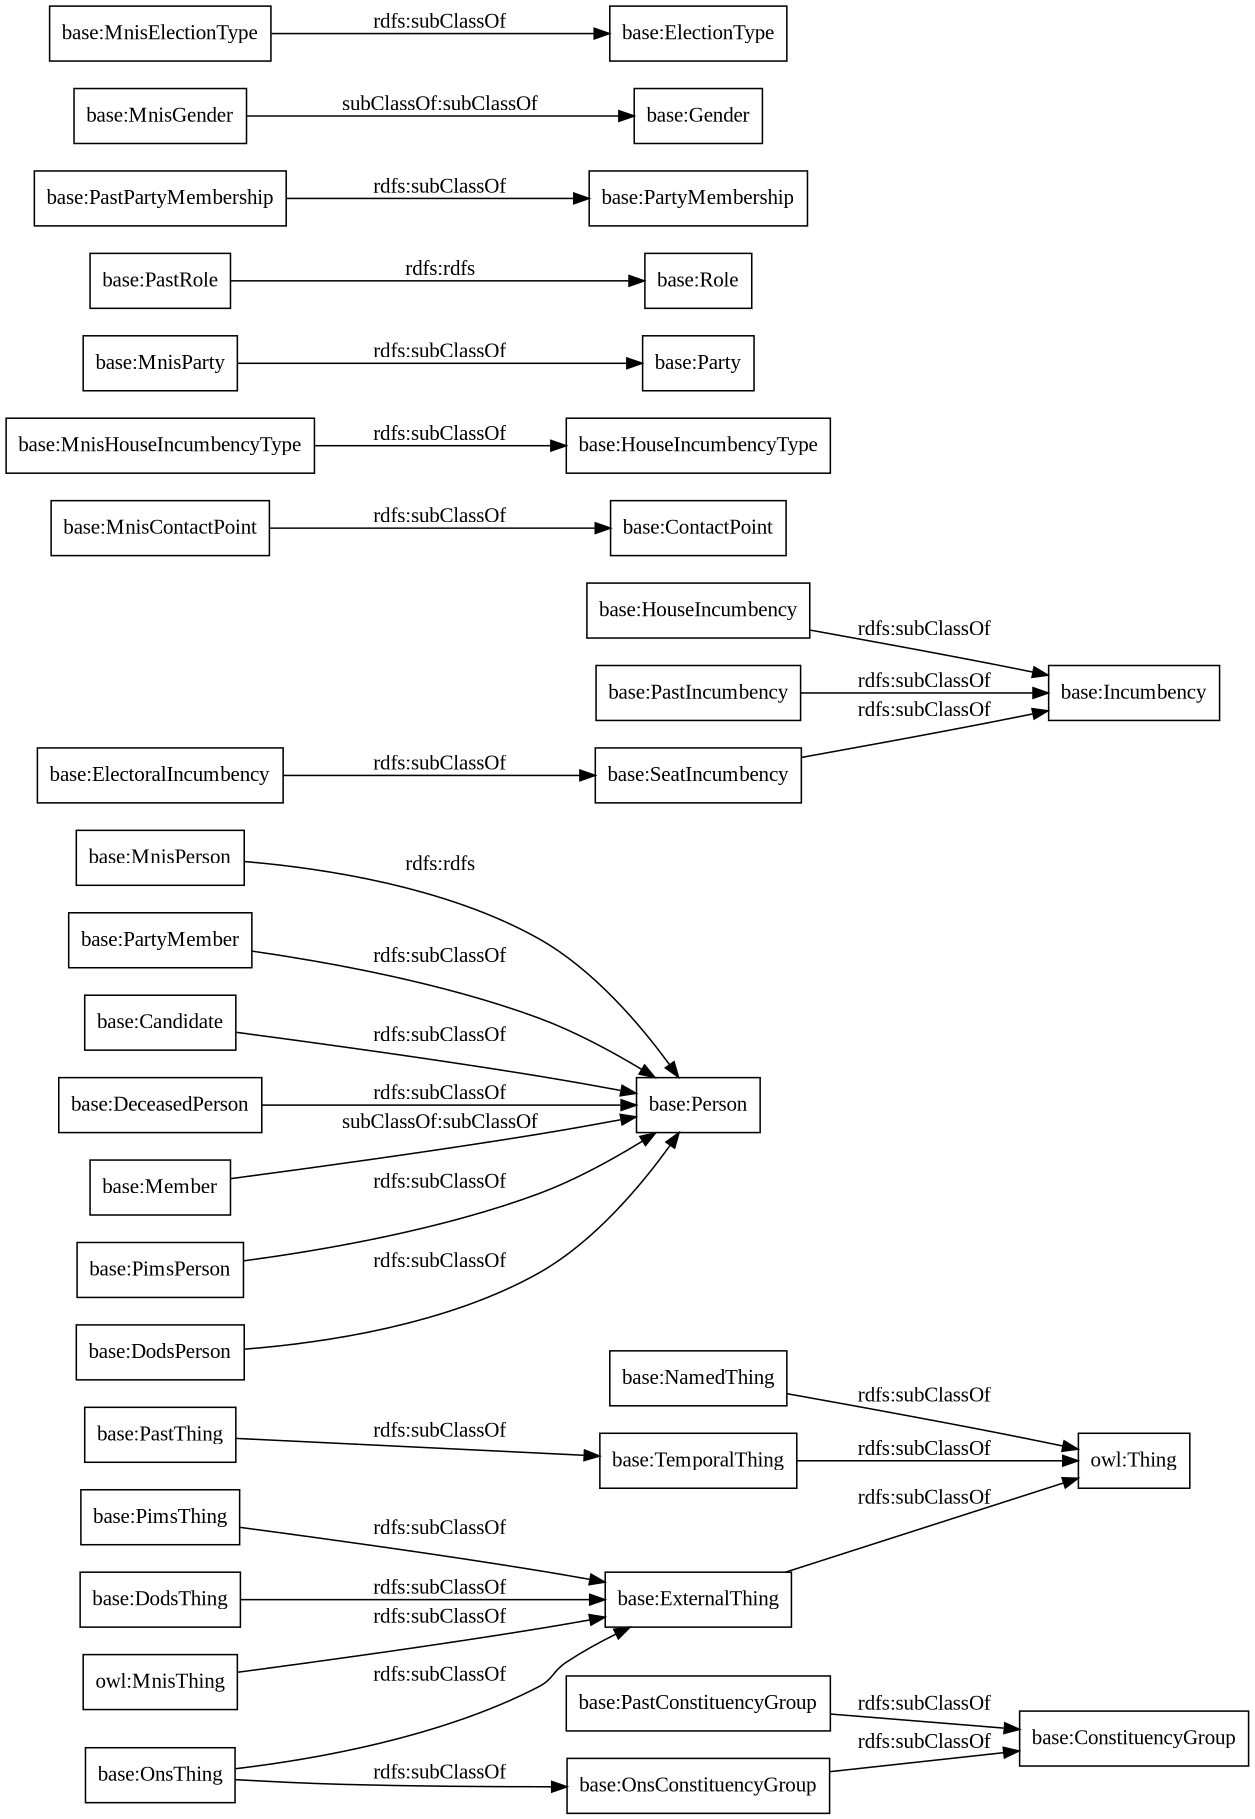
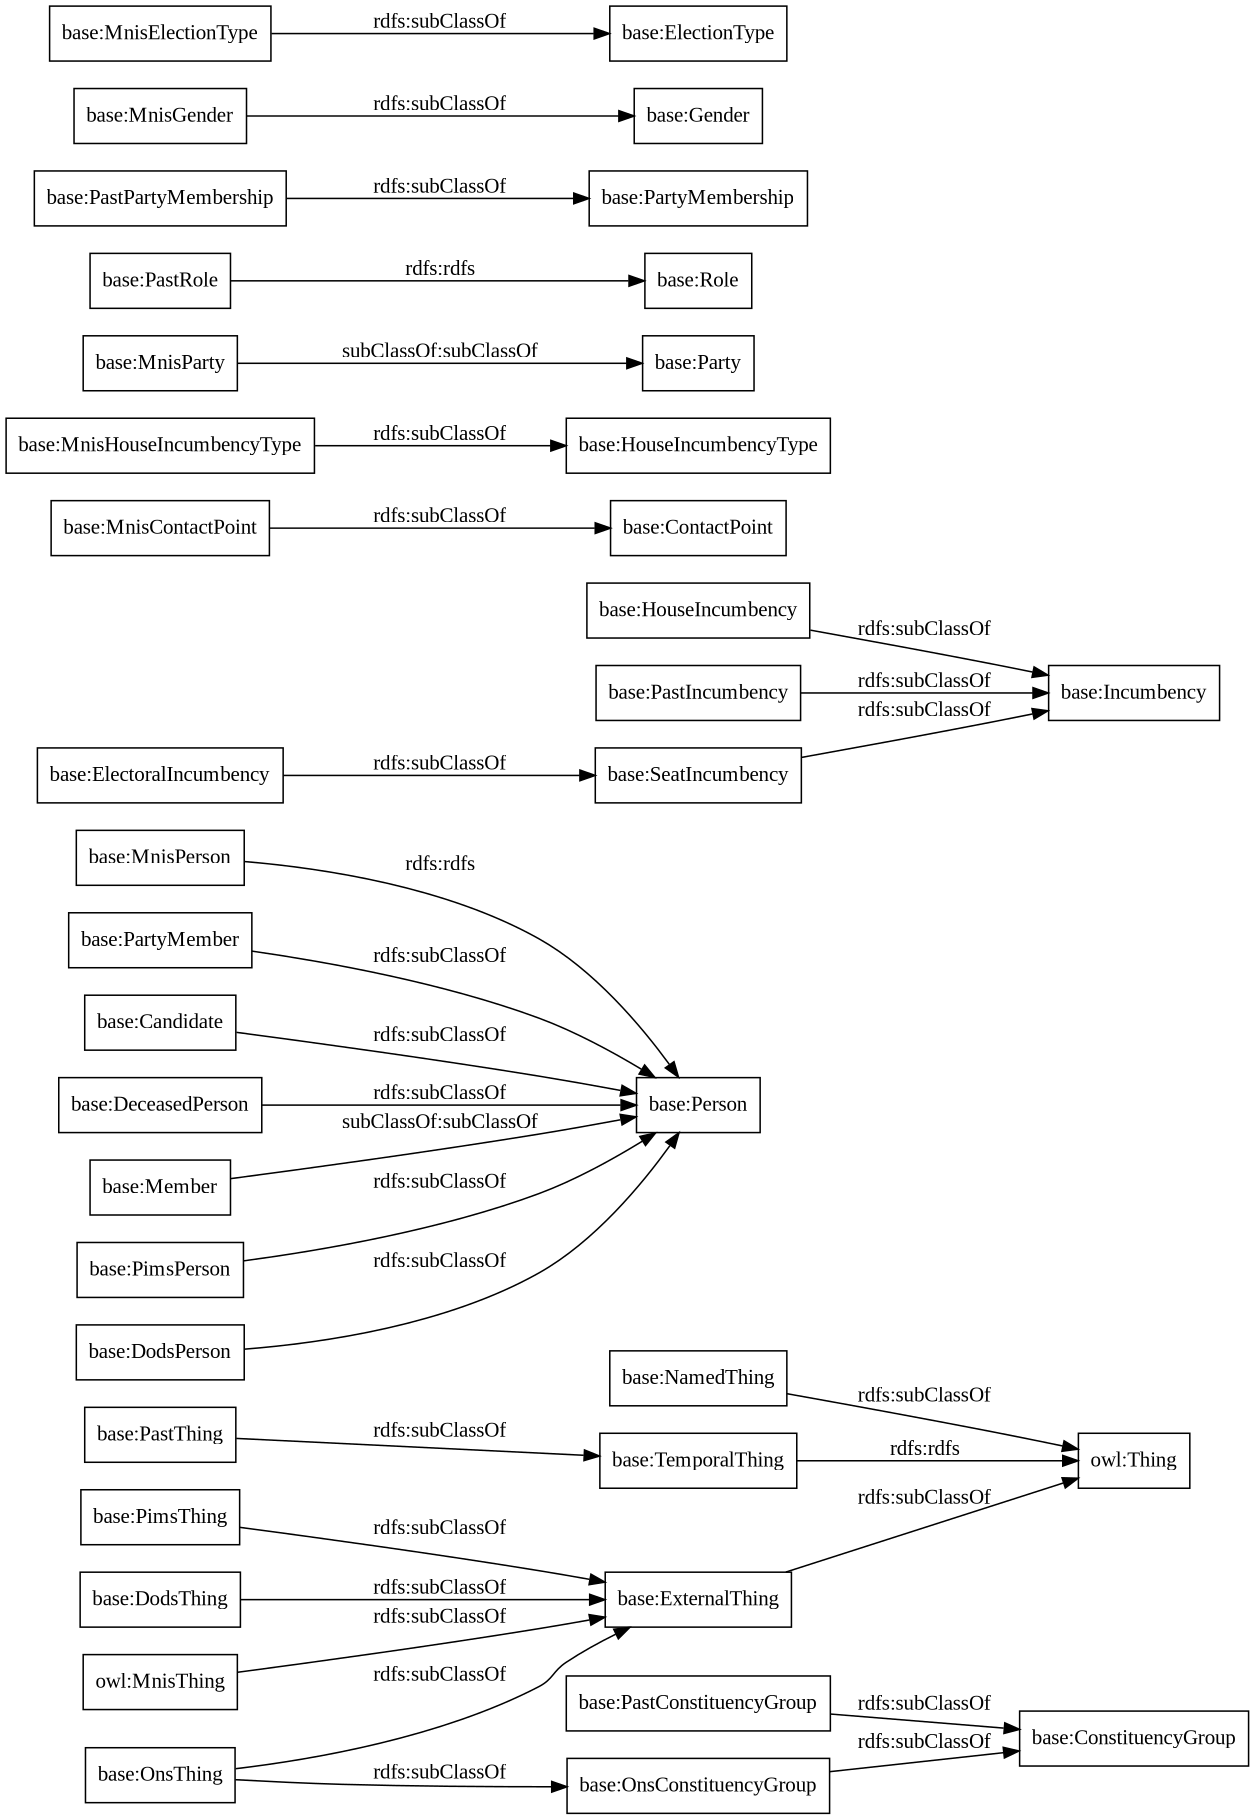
edge "base:MnisGender" -> "base:Gender": label "subClassOf:subClassOf" -> "rdfs:subClassOf"
edge "base:MnisParty" -> "base:Party": label "rdfs:subClassOf" -> "subClassOf:subClassOf"
edge "base:TemporalThing" -> "owl:Thing": label "rdfs:subClassOf" -> "rdfs:rdfs"
